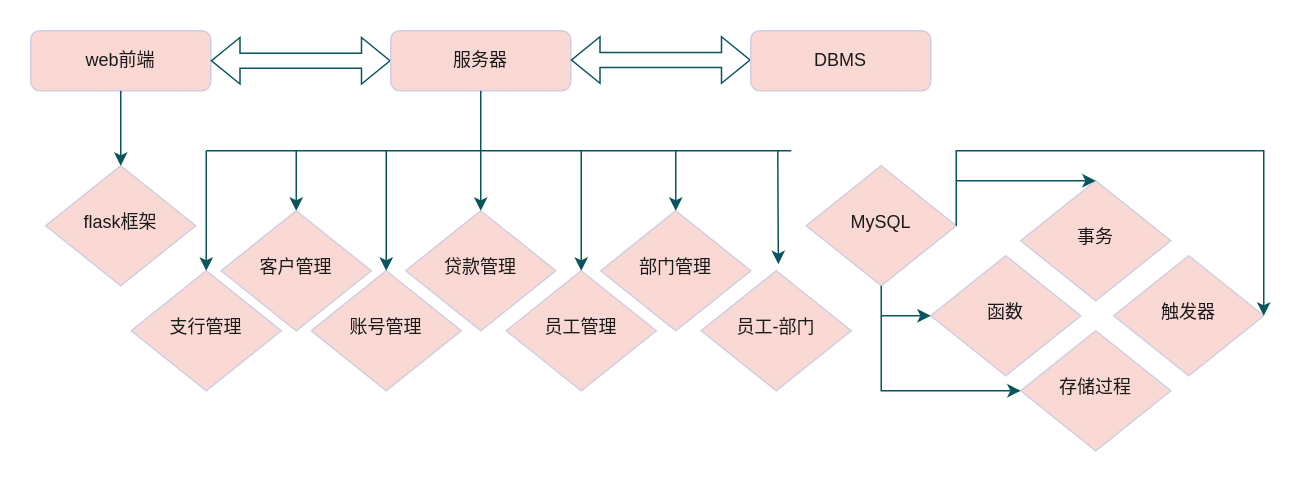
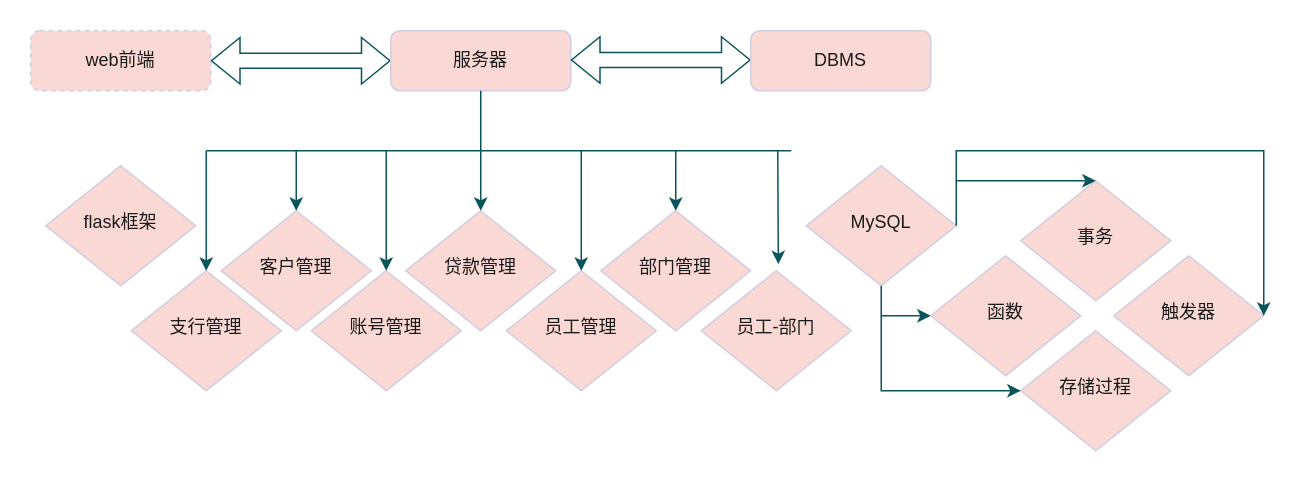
node "web前端": style solid -> dashed
edge "web前端" -> "flask框架": removed
